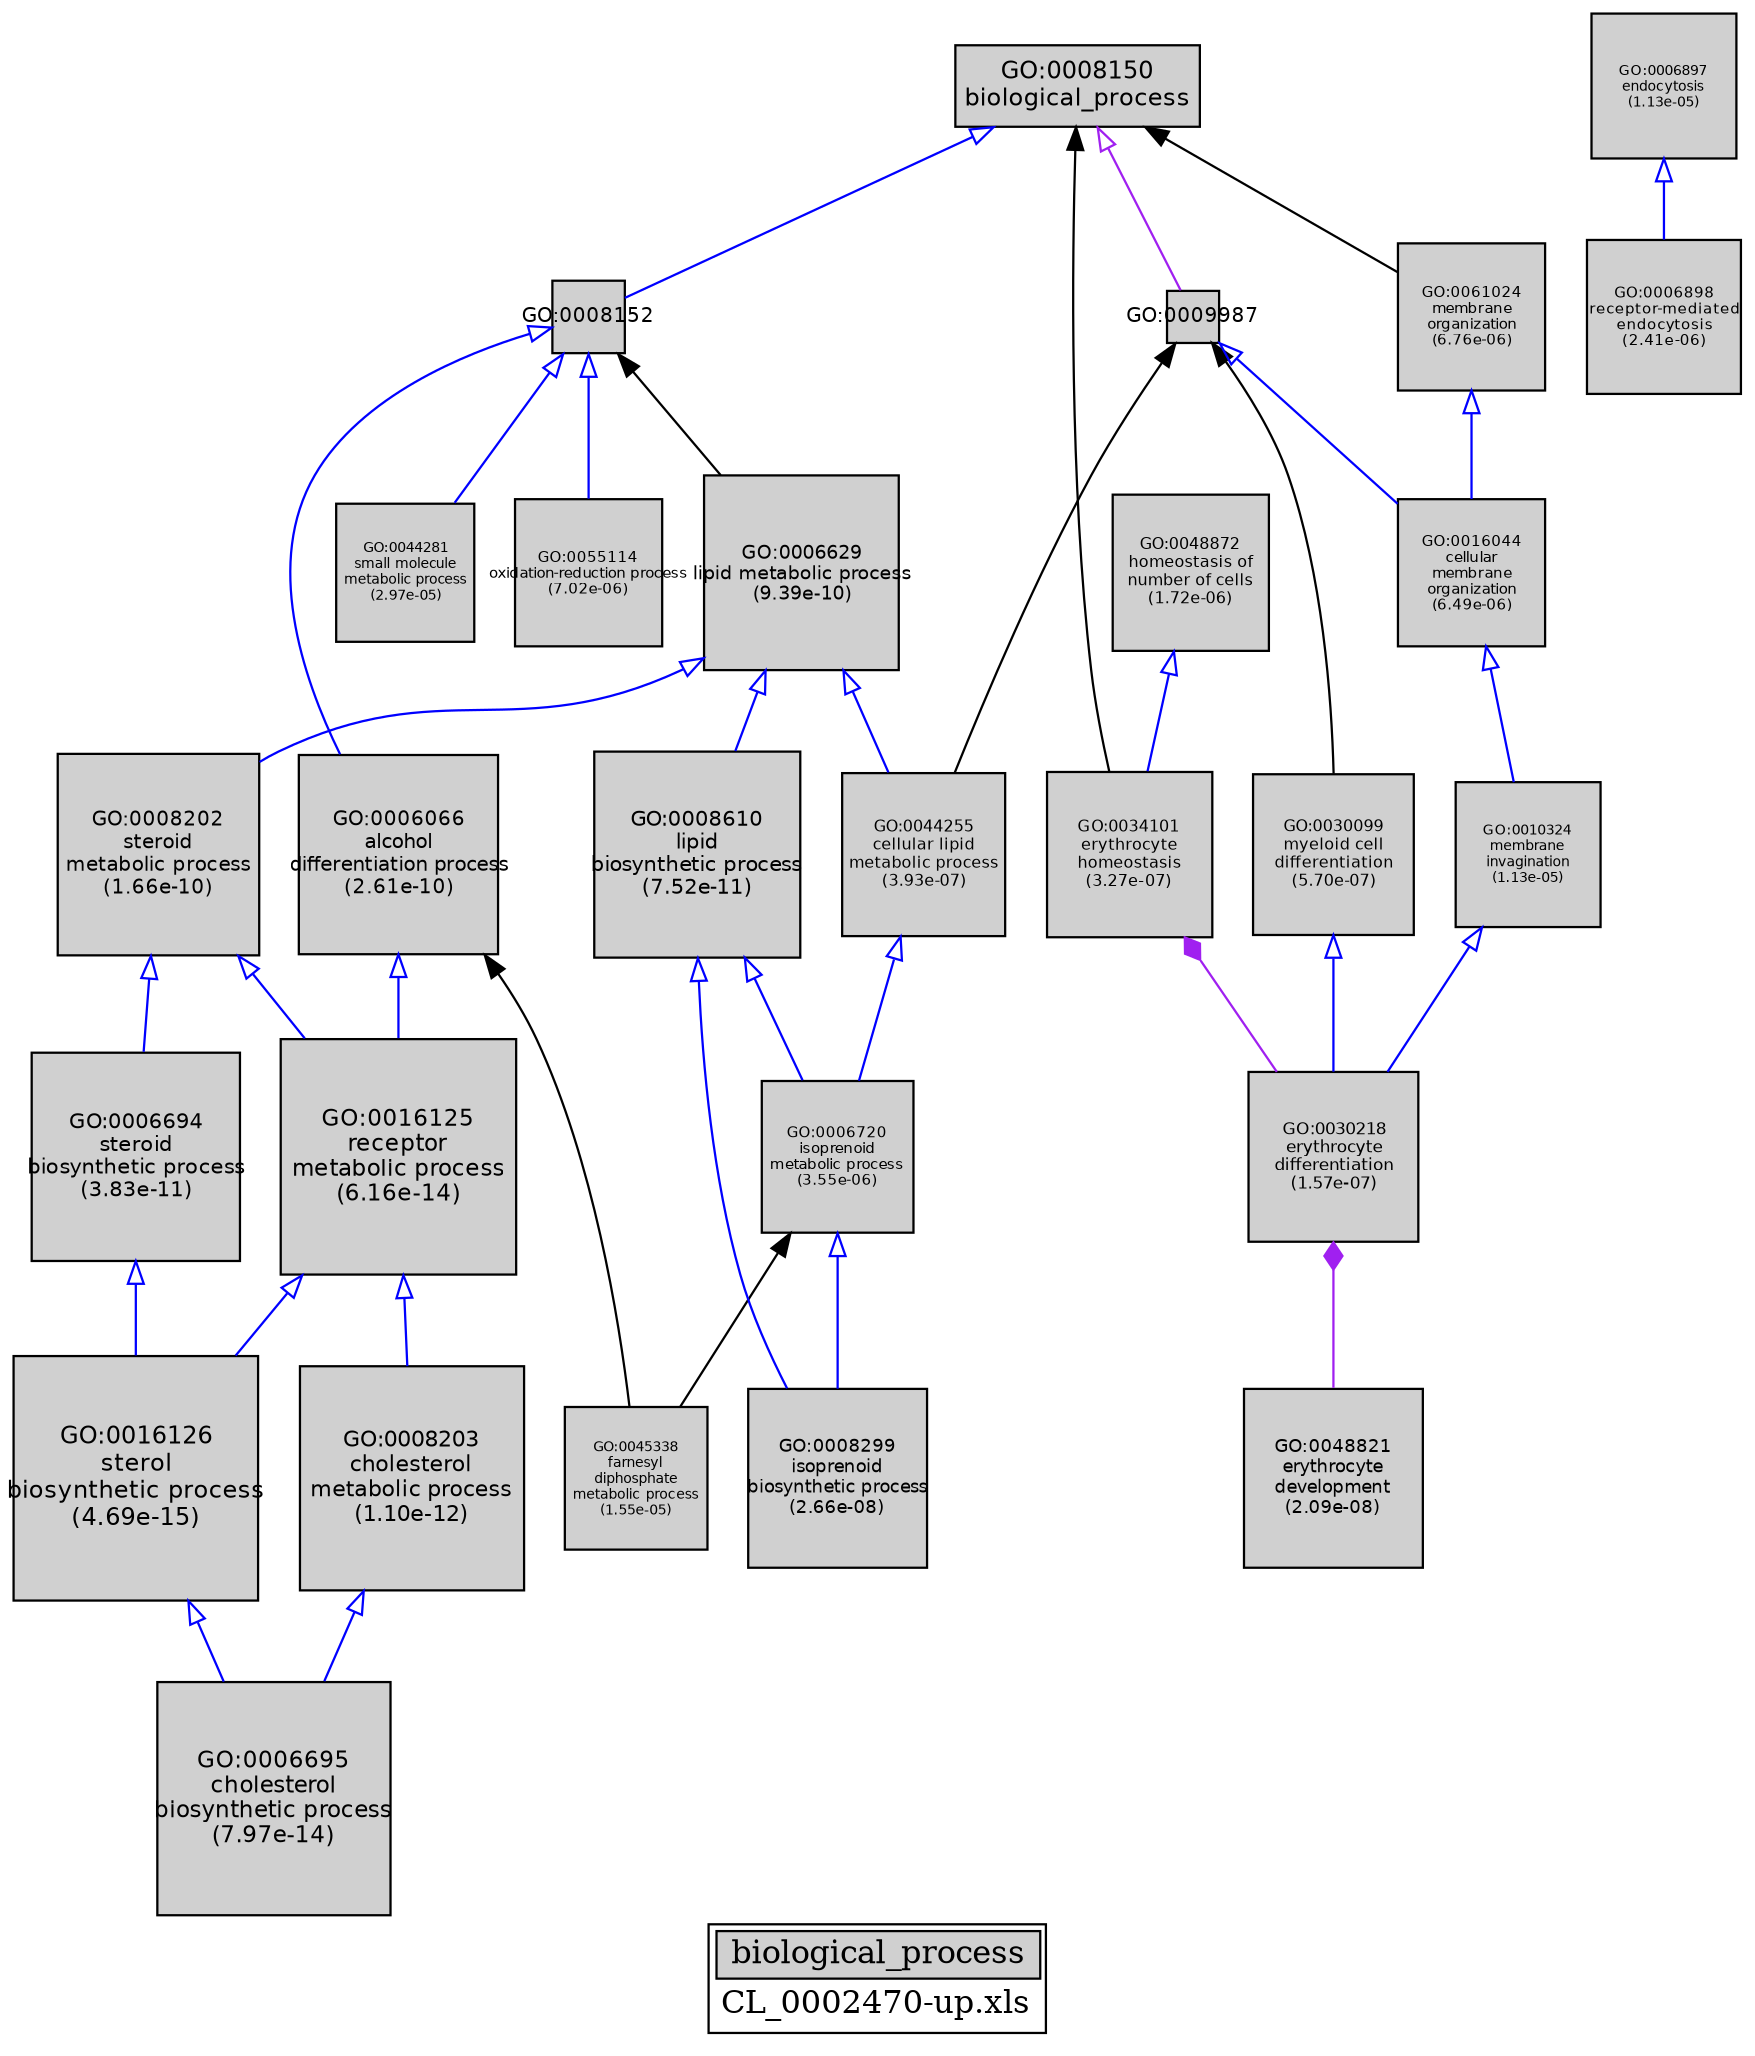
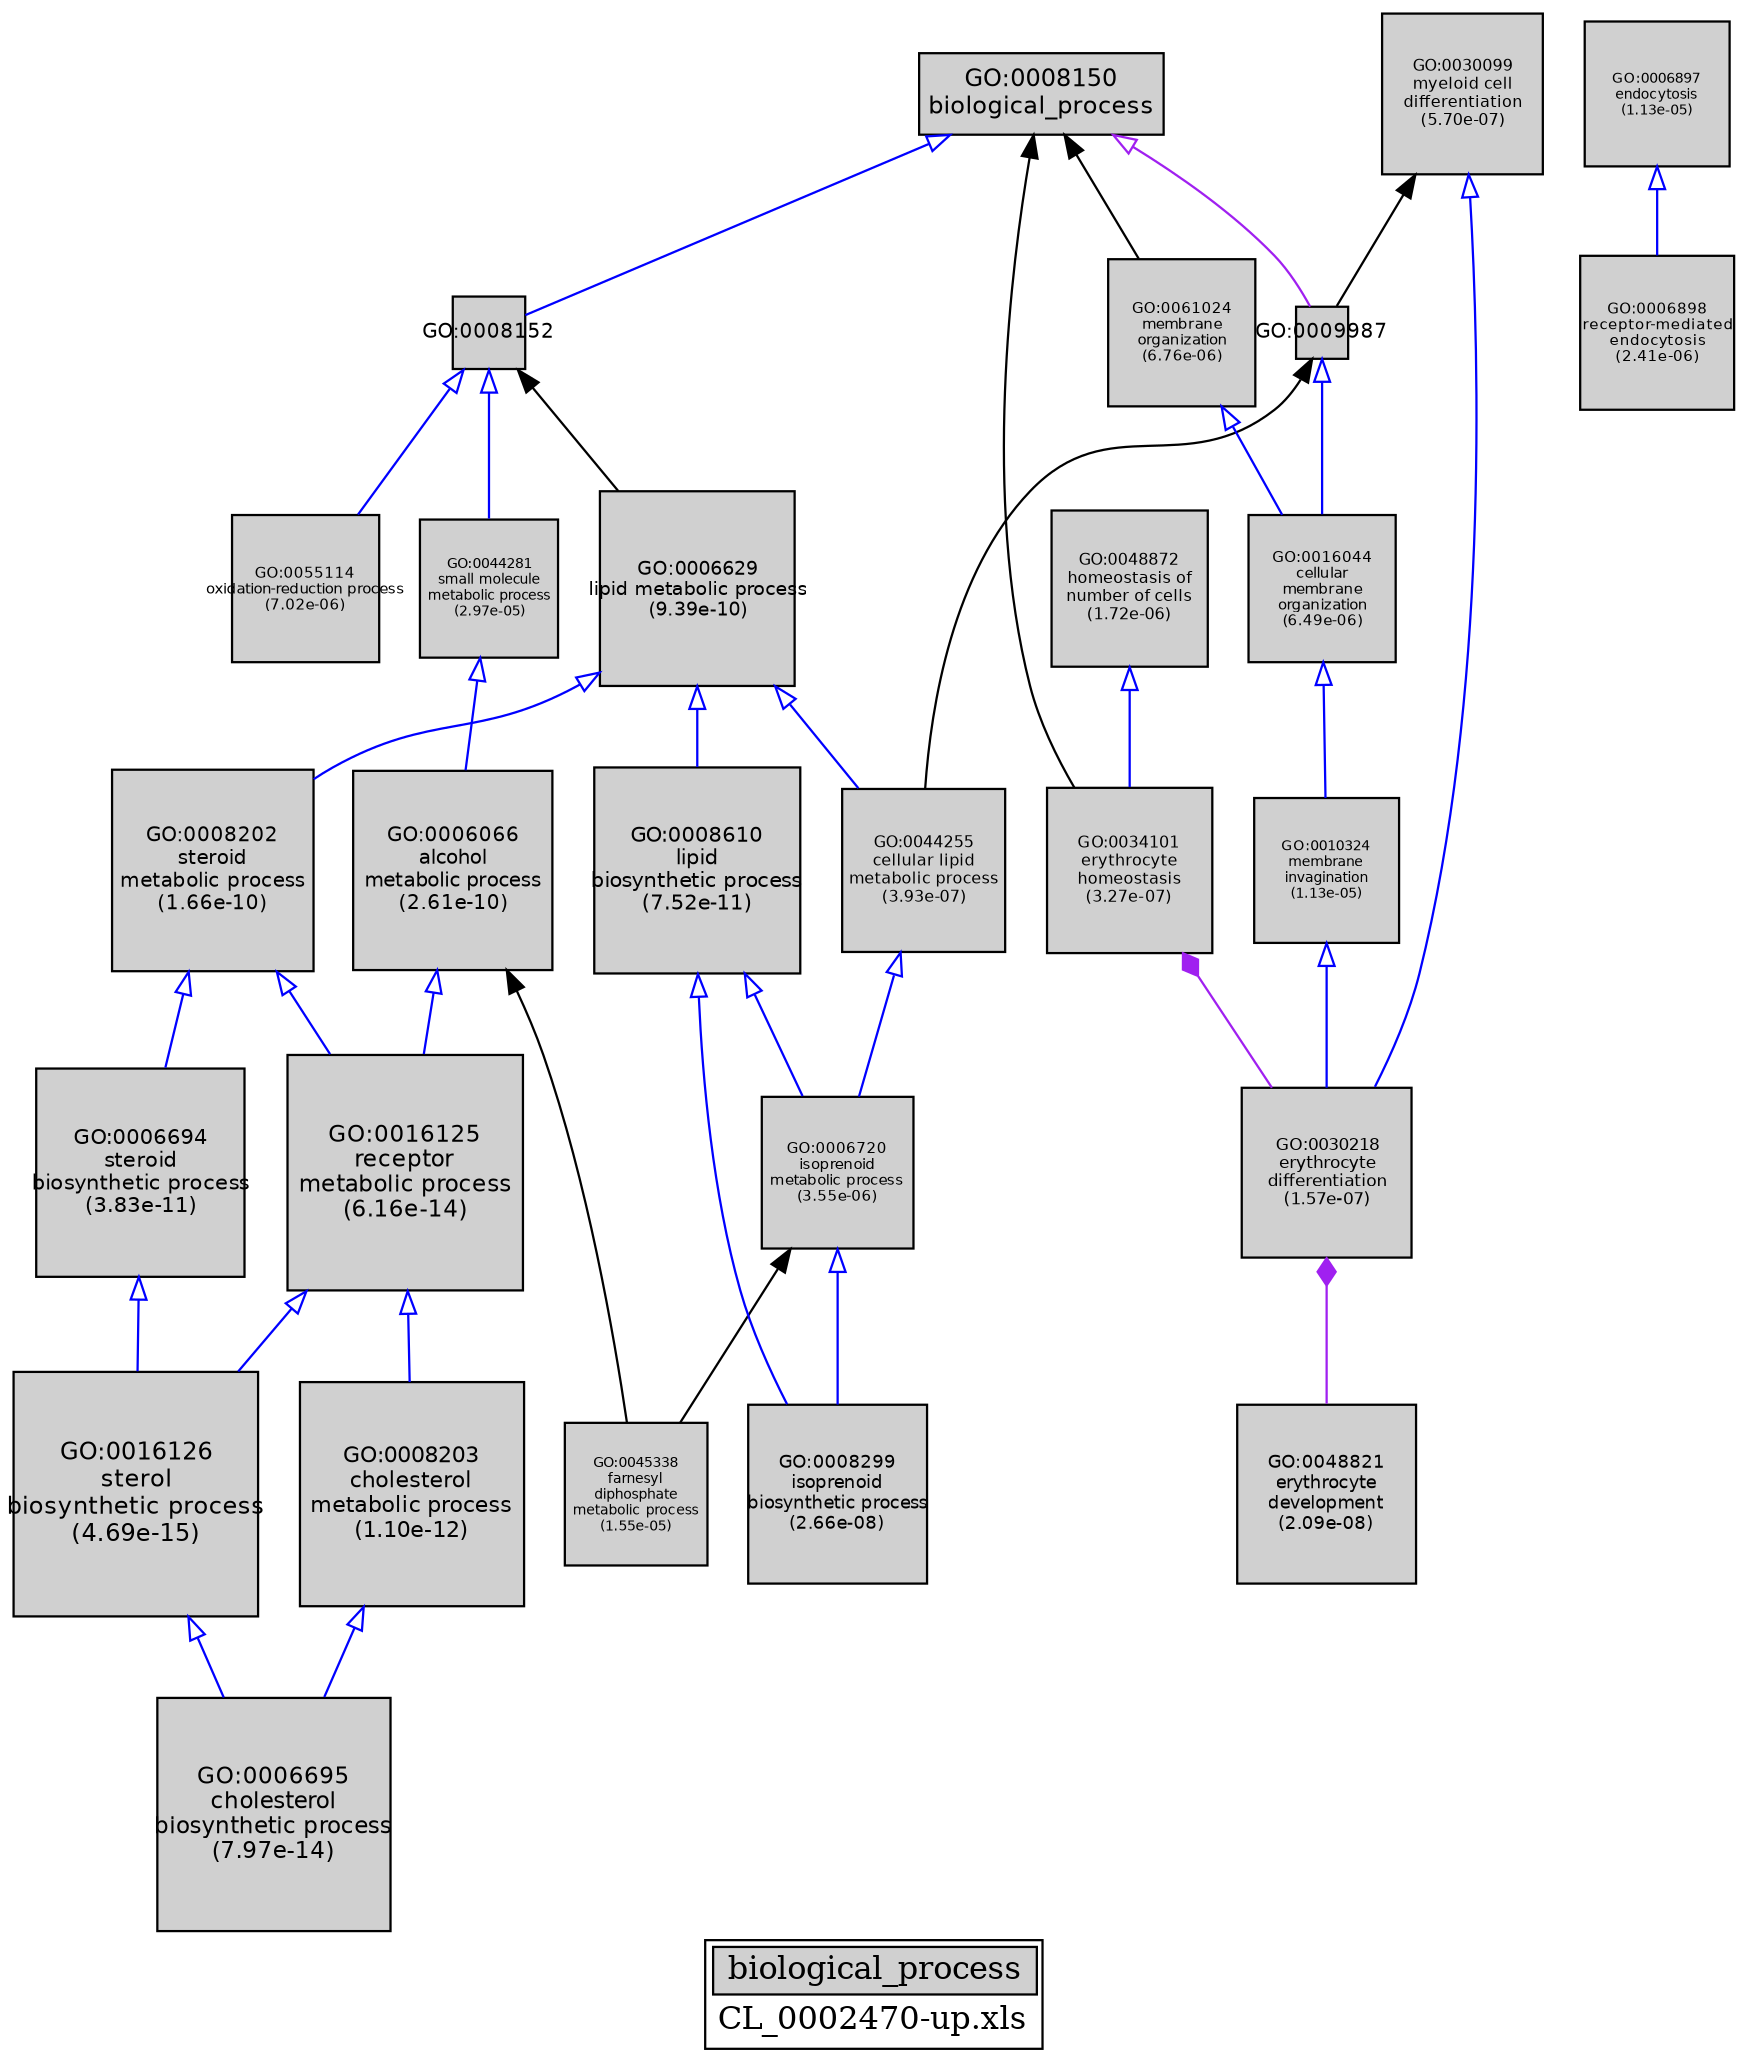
edge "GO:0006066" -> "GO:0008152": now "GO:0006066" -> "GO:0044281"
edge "GO:0030099" -> "GO:0009987": reversed
node "GO:0006066": text "differentiation process" -> "metabolic process"
